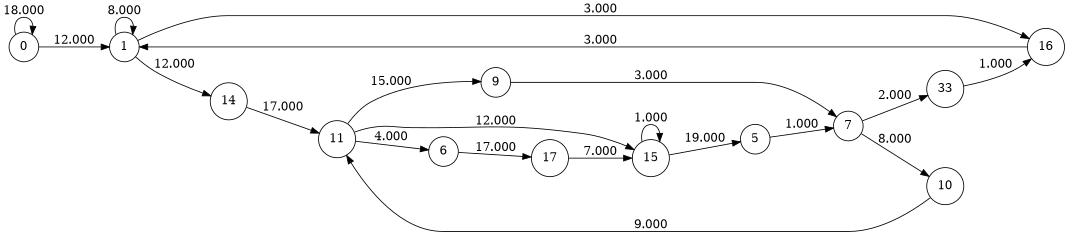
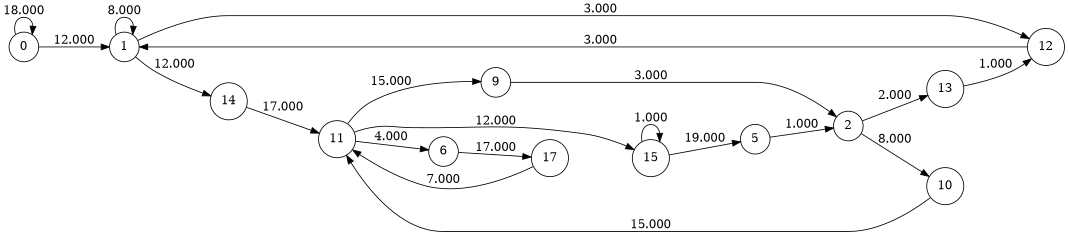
node "16": label "16" -> "12"
node "33": label "33" -> "13"
node "7": label "7" -> "2"
edge "17" -> "15": now "17" -> "11"
edge "10" -> "11": label "9.000" -> "15.000"
